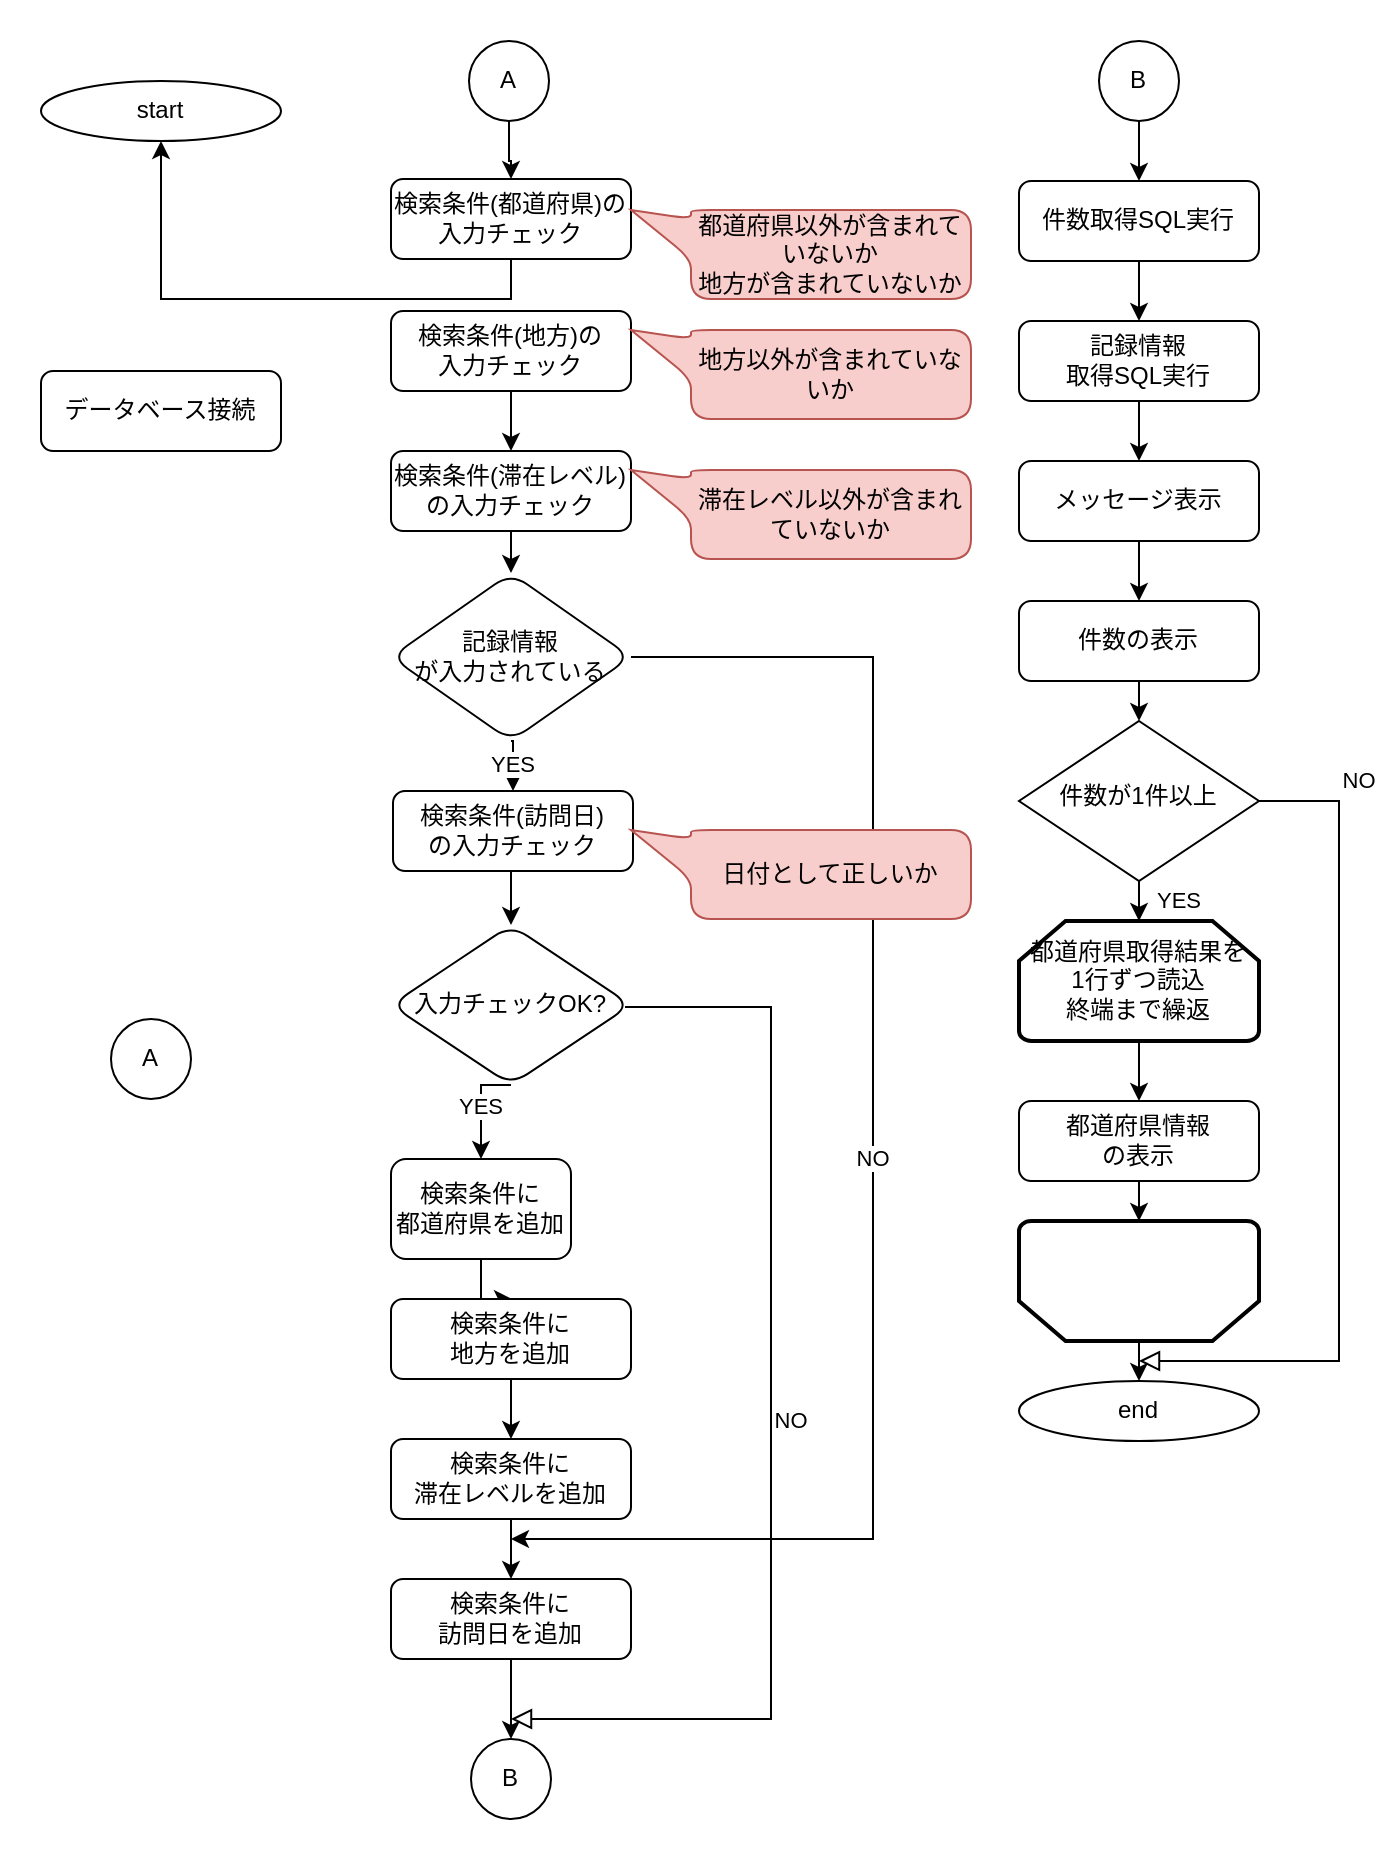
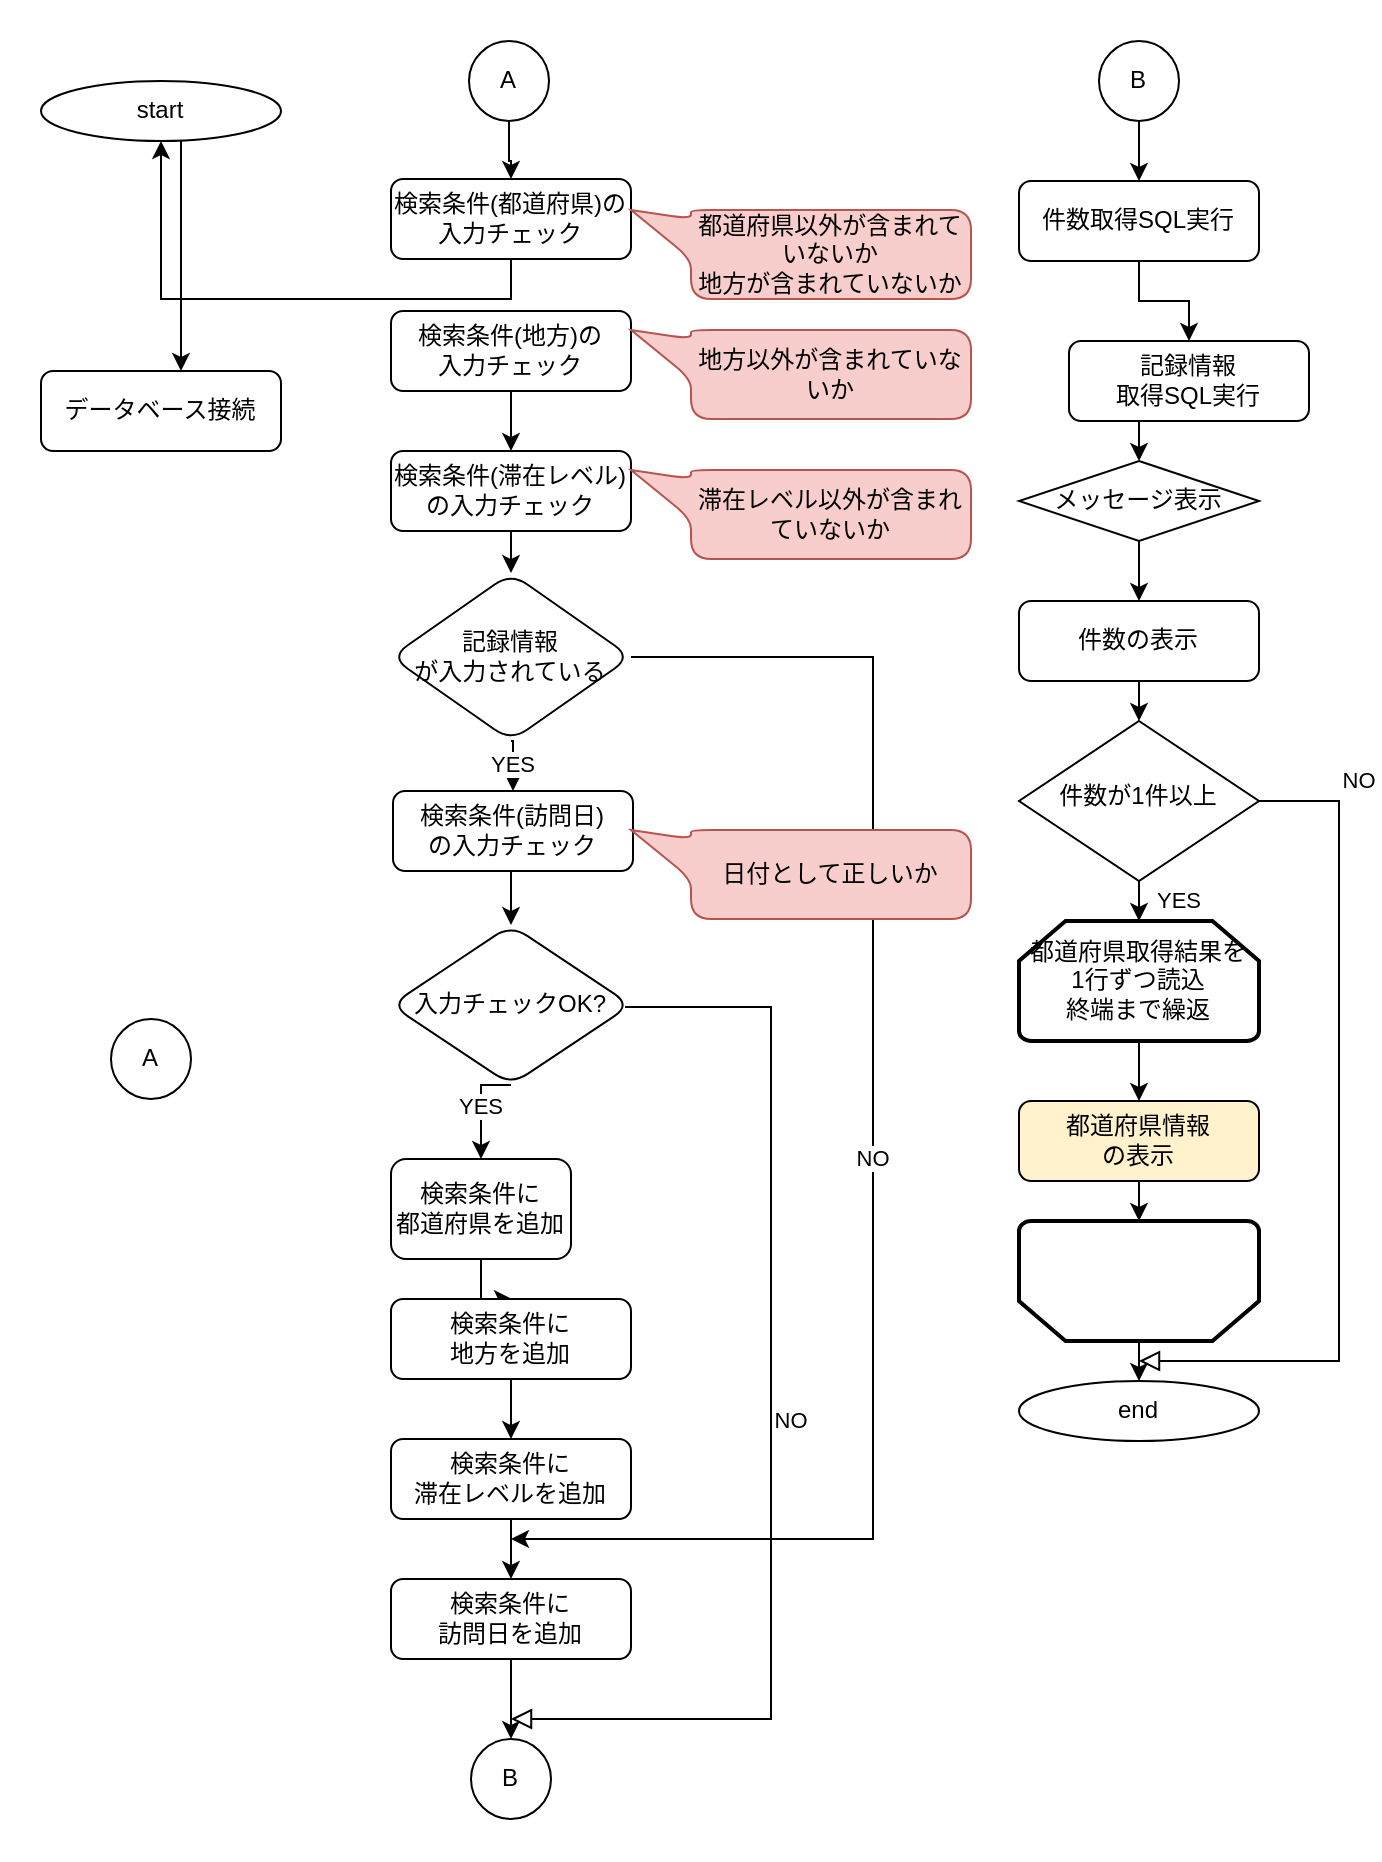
edge "start" -> "データベース接続": added
node "記録情報 取得SQL実行": moved (1139, 361) -> (1189, 381)
node "メッセージ表示": shape rounded rectangle -> diamond
node "都道府県情報 の表示": fillcolor #ffffff -> #fff2cc
